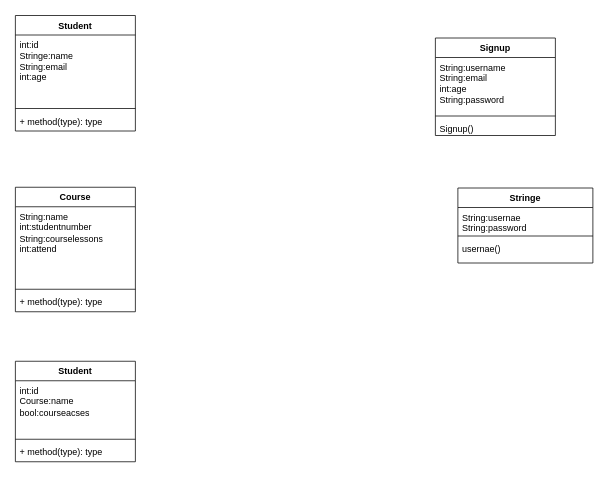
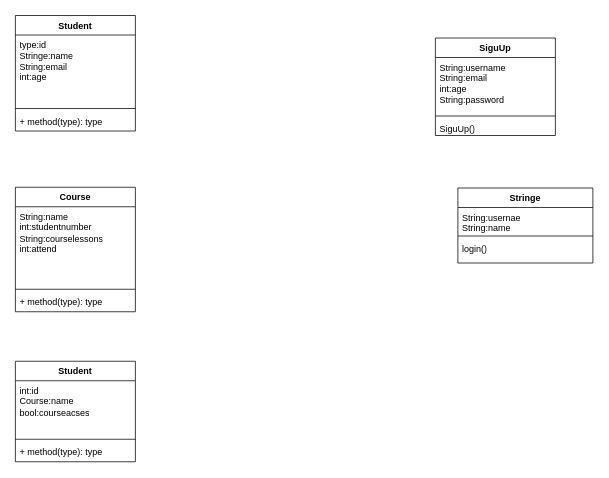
node "Signup": label "Signup" -> "SiguUp"
node "int:id Stringe:name String:email int:age": label "int:id Stringe:name String:email int:age" -> "type:id Stringe:name String:email int:age"
node "Signup()": label "Signup()" -> "SiguUp()"
node "String:usernae String:password": label "String:usernae String:password" -> "String:usernae String:name"
node "usernae()": label "usernae()" -> "login()"
